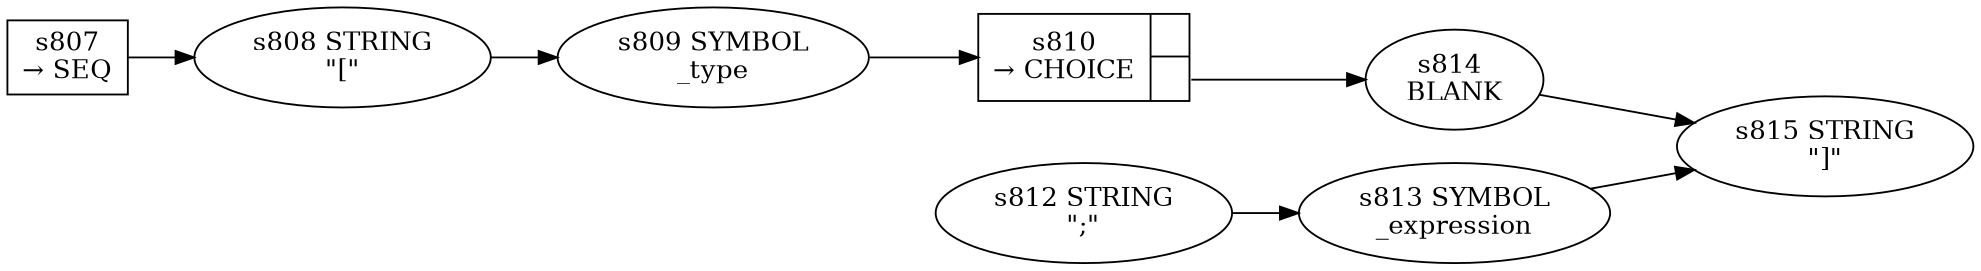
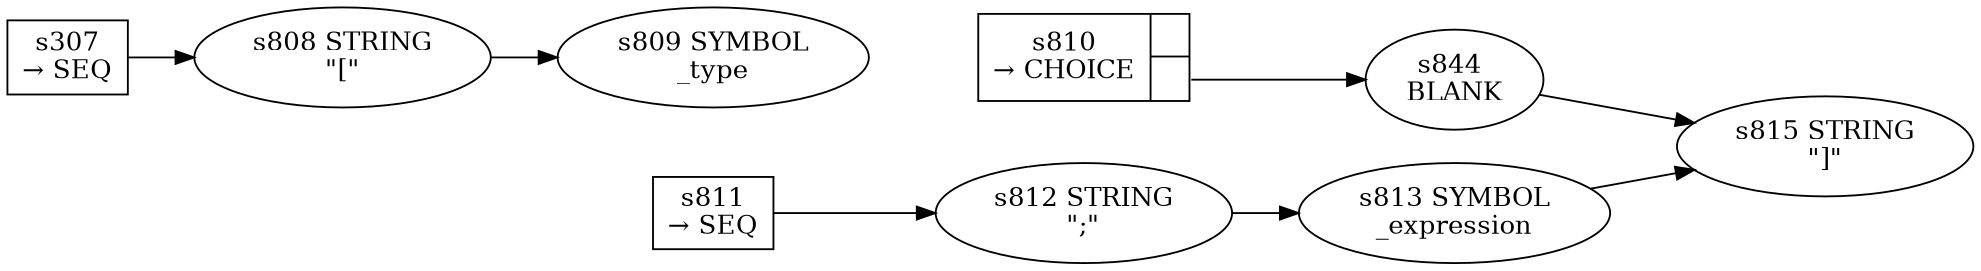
node "s807 → SEQ": label "s807 → SEQ" -> "s307 → SEQ"
edge "s809 SYMBOL _type" -> "s810": removed
node "s814 BLANK": label "s814 BLANK" -> "s844 BLANK"
node "s811 → SEQ": added
